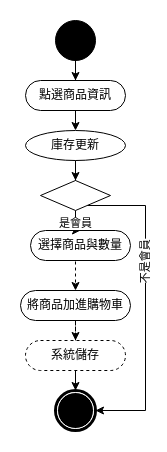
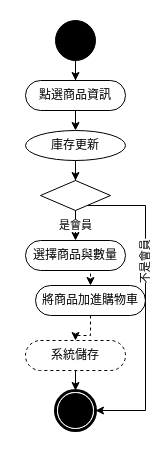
node "選擇商品與數量": moved (81, 246) -> (76, 256)
node "將商品加進購物車": moved (76, 306) -> (91, 301)
